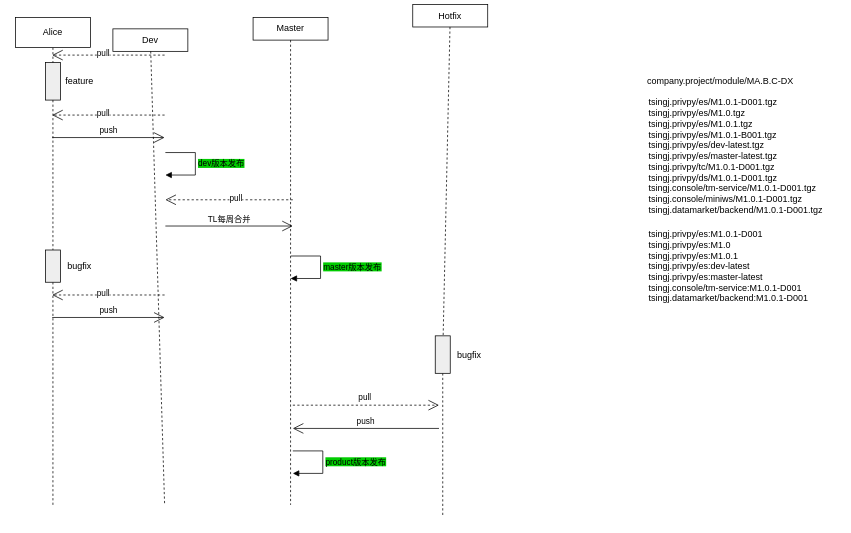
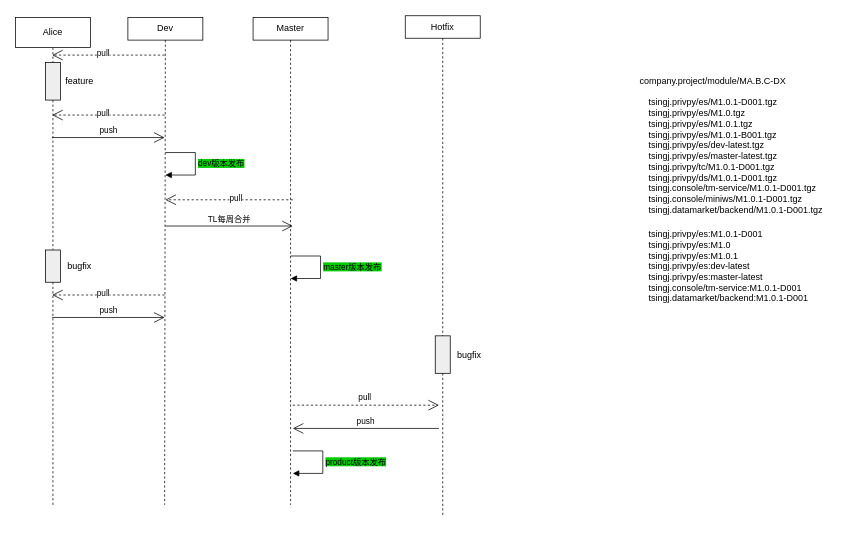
node "Hotfix": moved (450, 16) -> (443, 27)
node "Dev": moved (150, 40) -> (165, 29)
node "company.project/module/MA.B.C-DX": moved (720, 81) -> (713, 81)
